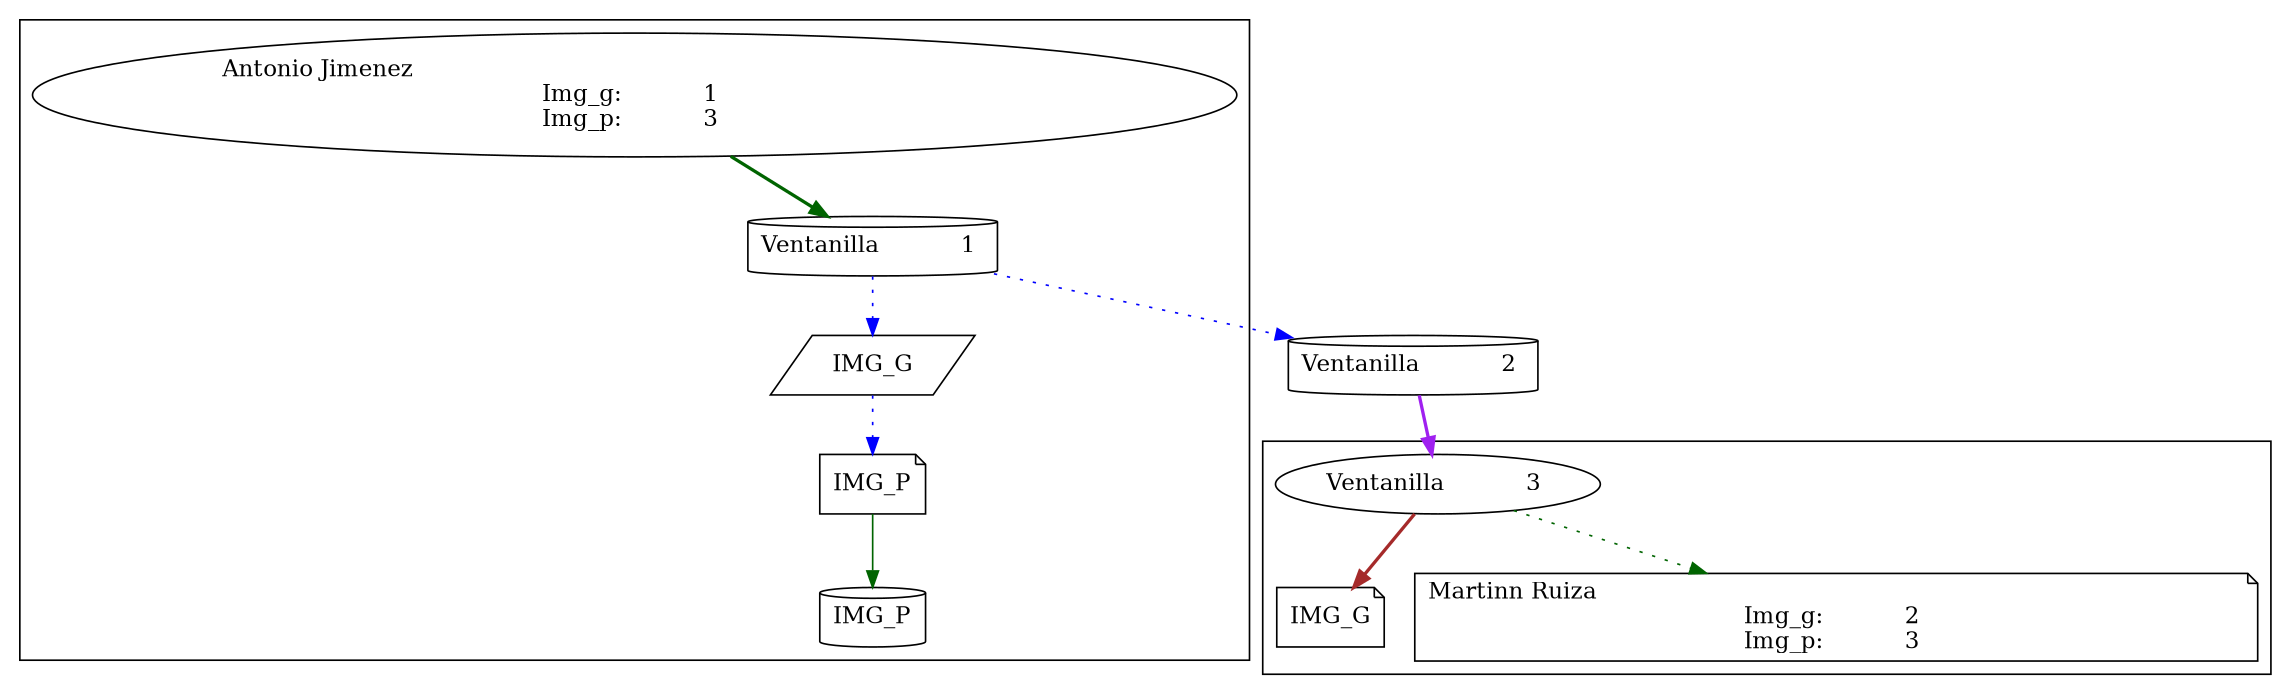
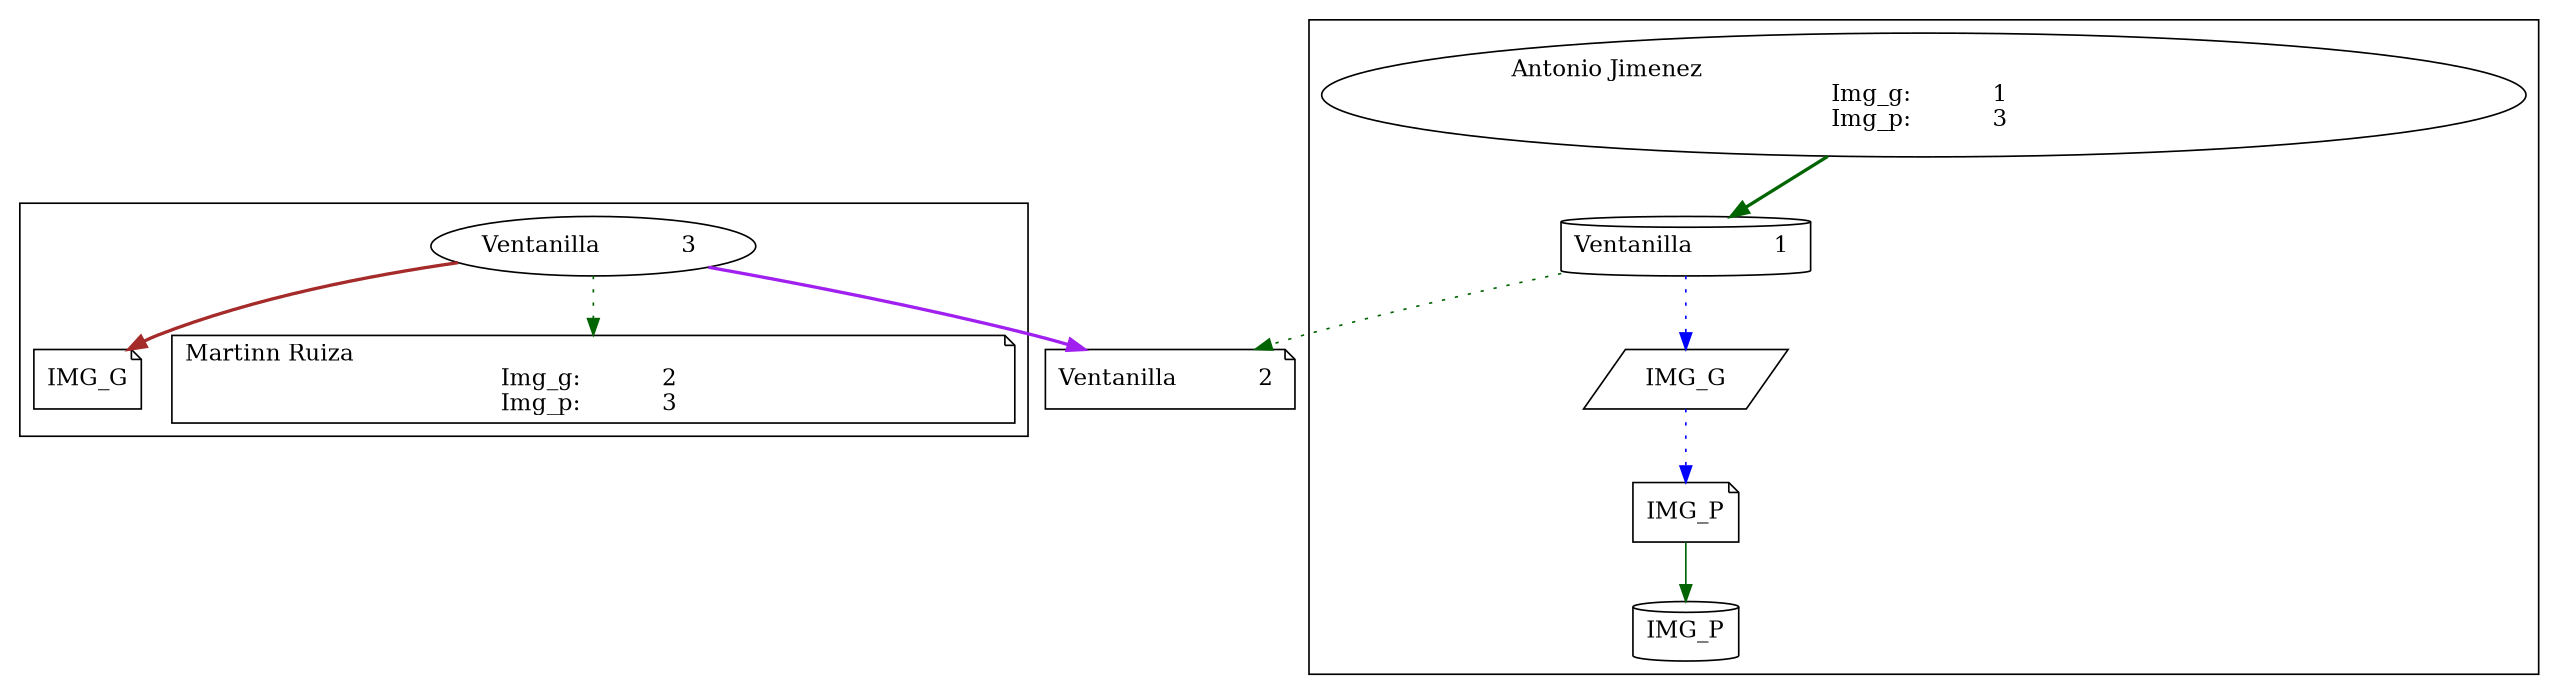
edge "Ventanilla           1" -> "Ventanilla           2": color blue -> darkgreen
node "Ventanilla           2": shape cylinder -> note
edge "Ventanilla           2" -> "Ventanilla           3": reversed
